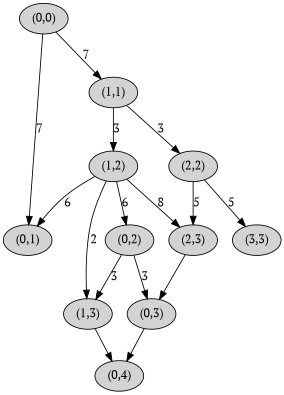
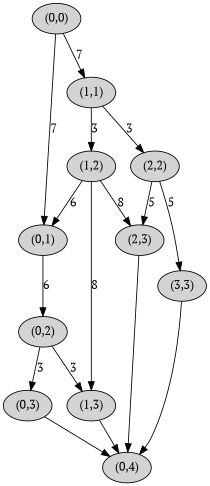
edge "(1,2)" -> "(0,2)": now "(0,1)" -> "(0,2)"
edge "(1,2)" -> "(1,3)": label "2" -> "8"
edge "(2,3)" -> "(0,3)": now "(2,3)" -> "(0,4)"
edge "(3,3)" -> "(0,4)": added
